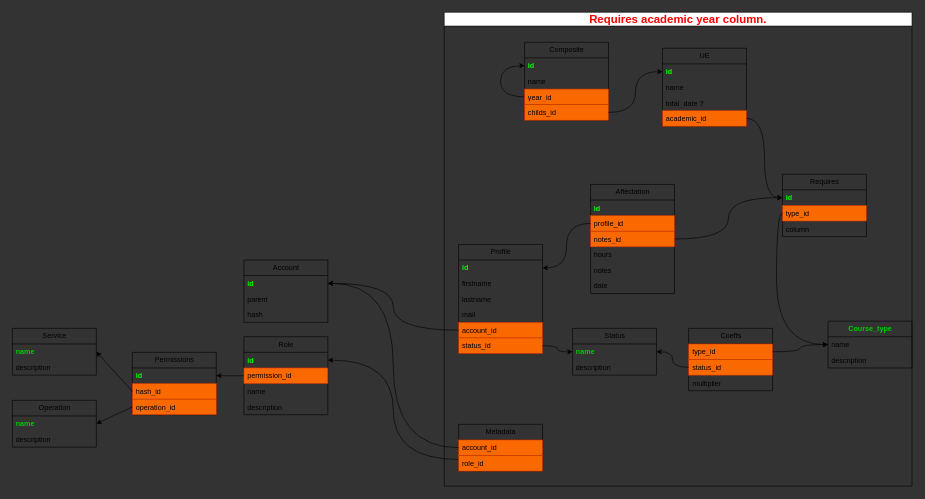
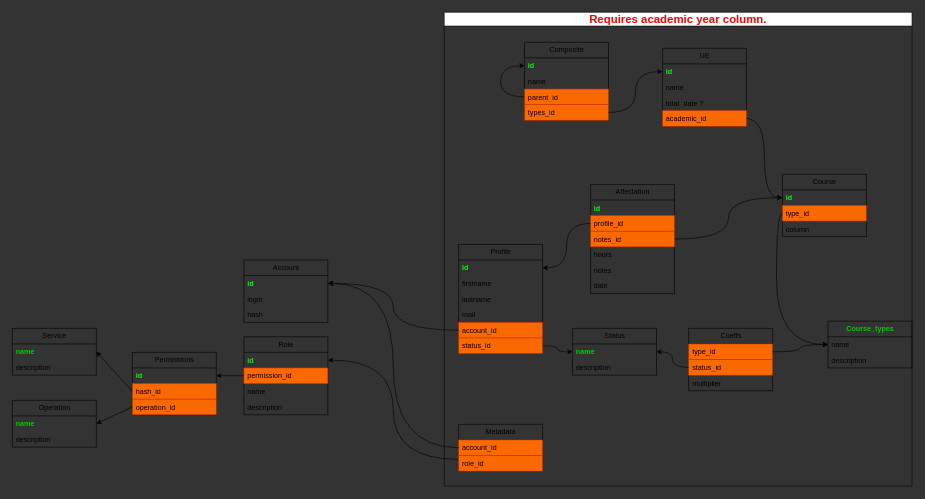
node "year_id": label "year_id" -> "parent_id"
node "childs_id": label "childs_id" -> "types_id"
node "Requires": label "Requires" -> "Course"
node "parent": label "parent" -> "login"
node "Course_type": label "Course_type" -> "Course_types"
